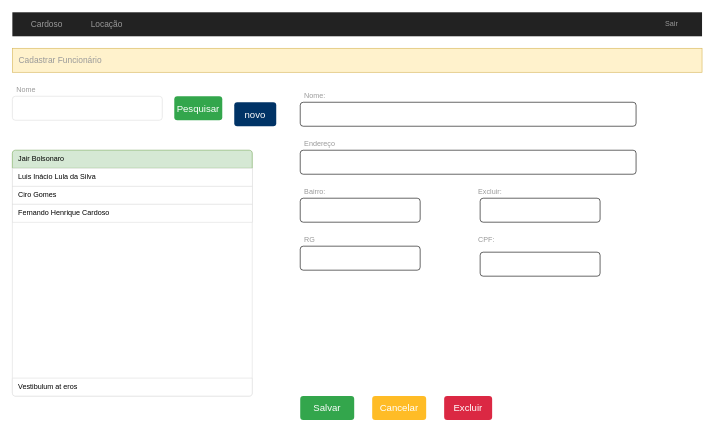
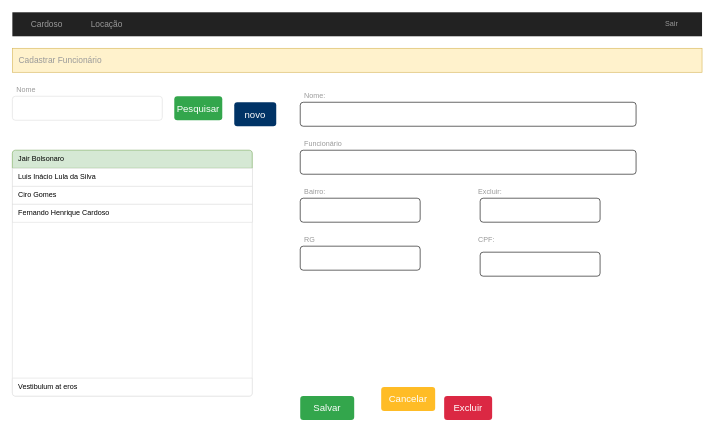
node "Endereço": label "Endereço" -> "Funcionário"
node "Cancelar": moved (399, 408) -> (408, 399)
